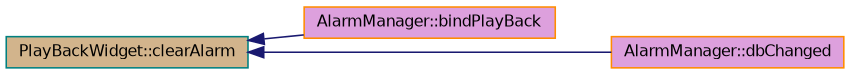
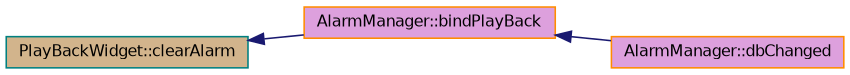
edge "AlarmManager::dbChanged" -> "PlayBackWidget::clearAlarm": now "AlarmManager::dbChanged" -> "AlarmManager::bindPlayBack"
